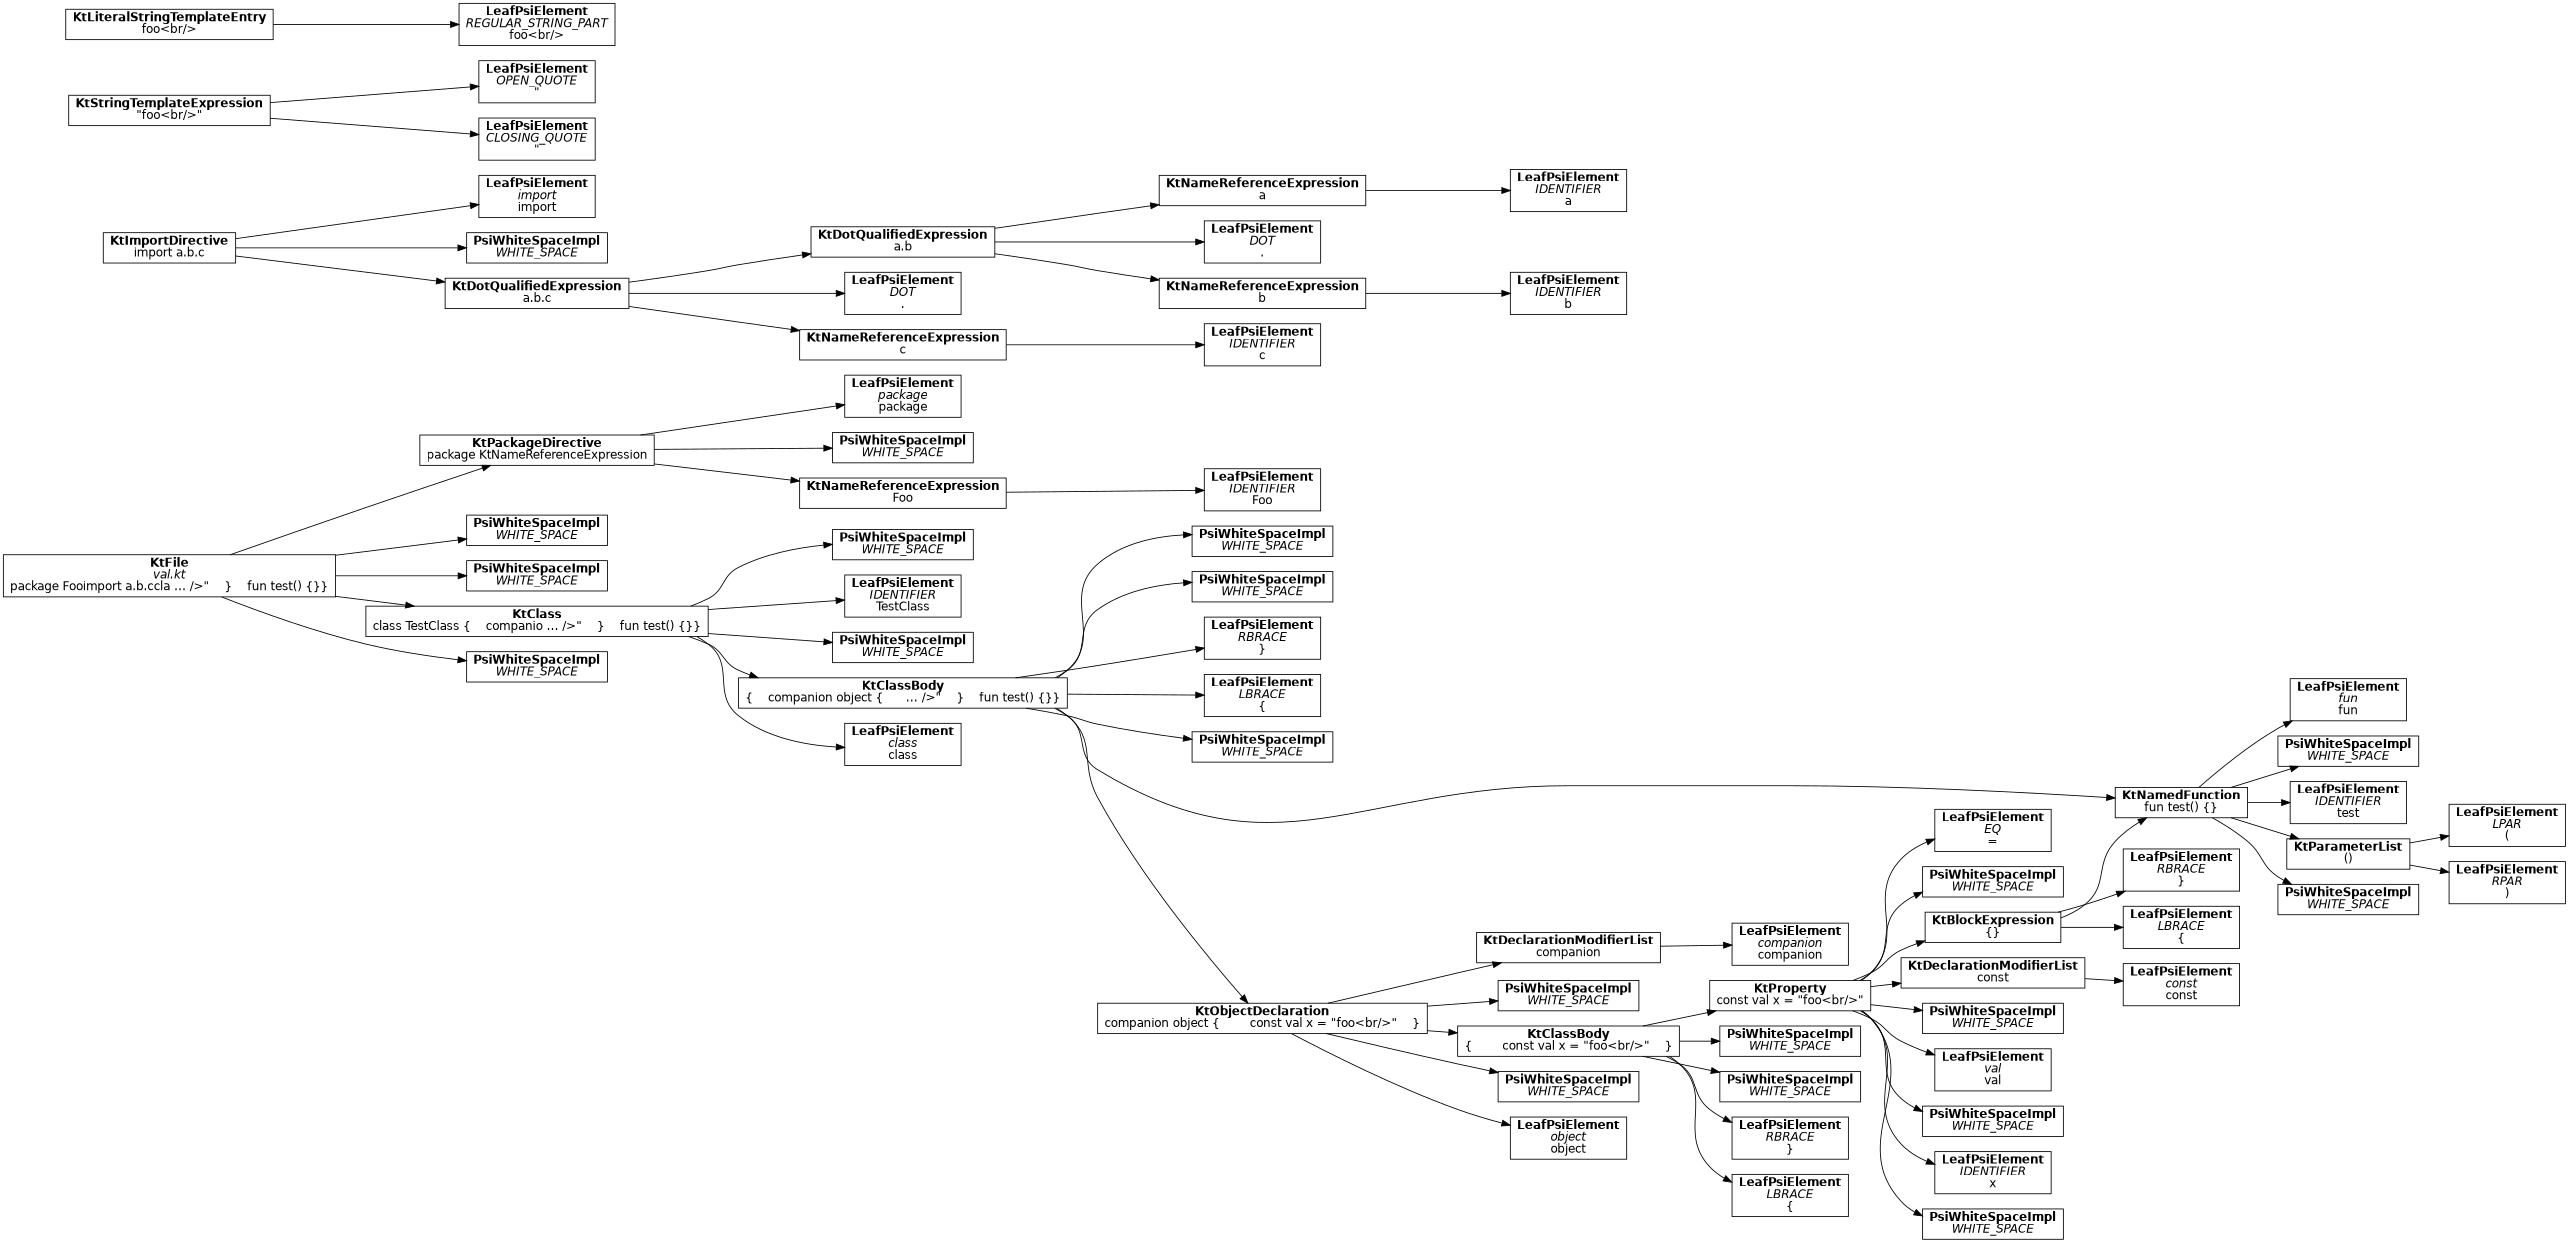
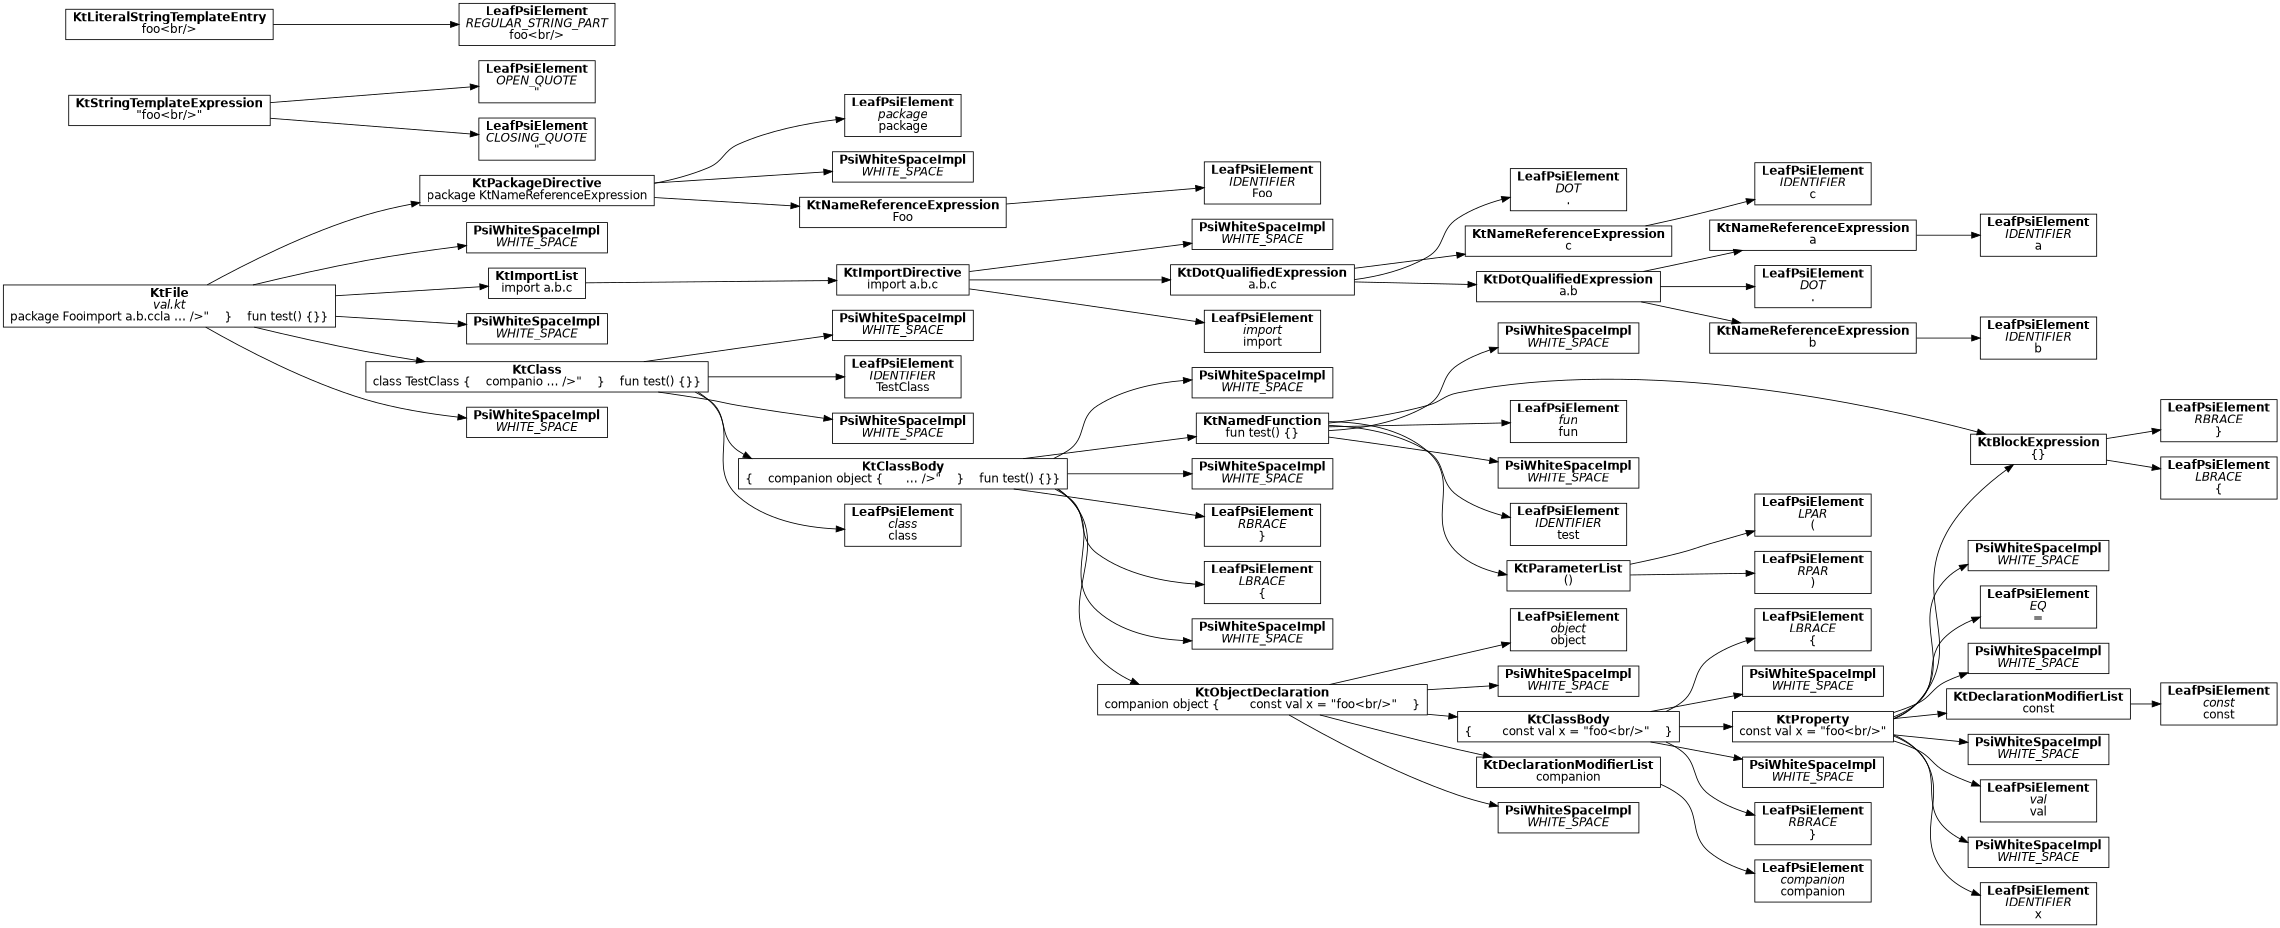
node "KtImportList": added
edge "KtBlockExpression" -> "KtNamedFunction": reversed
